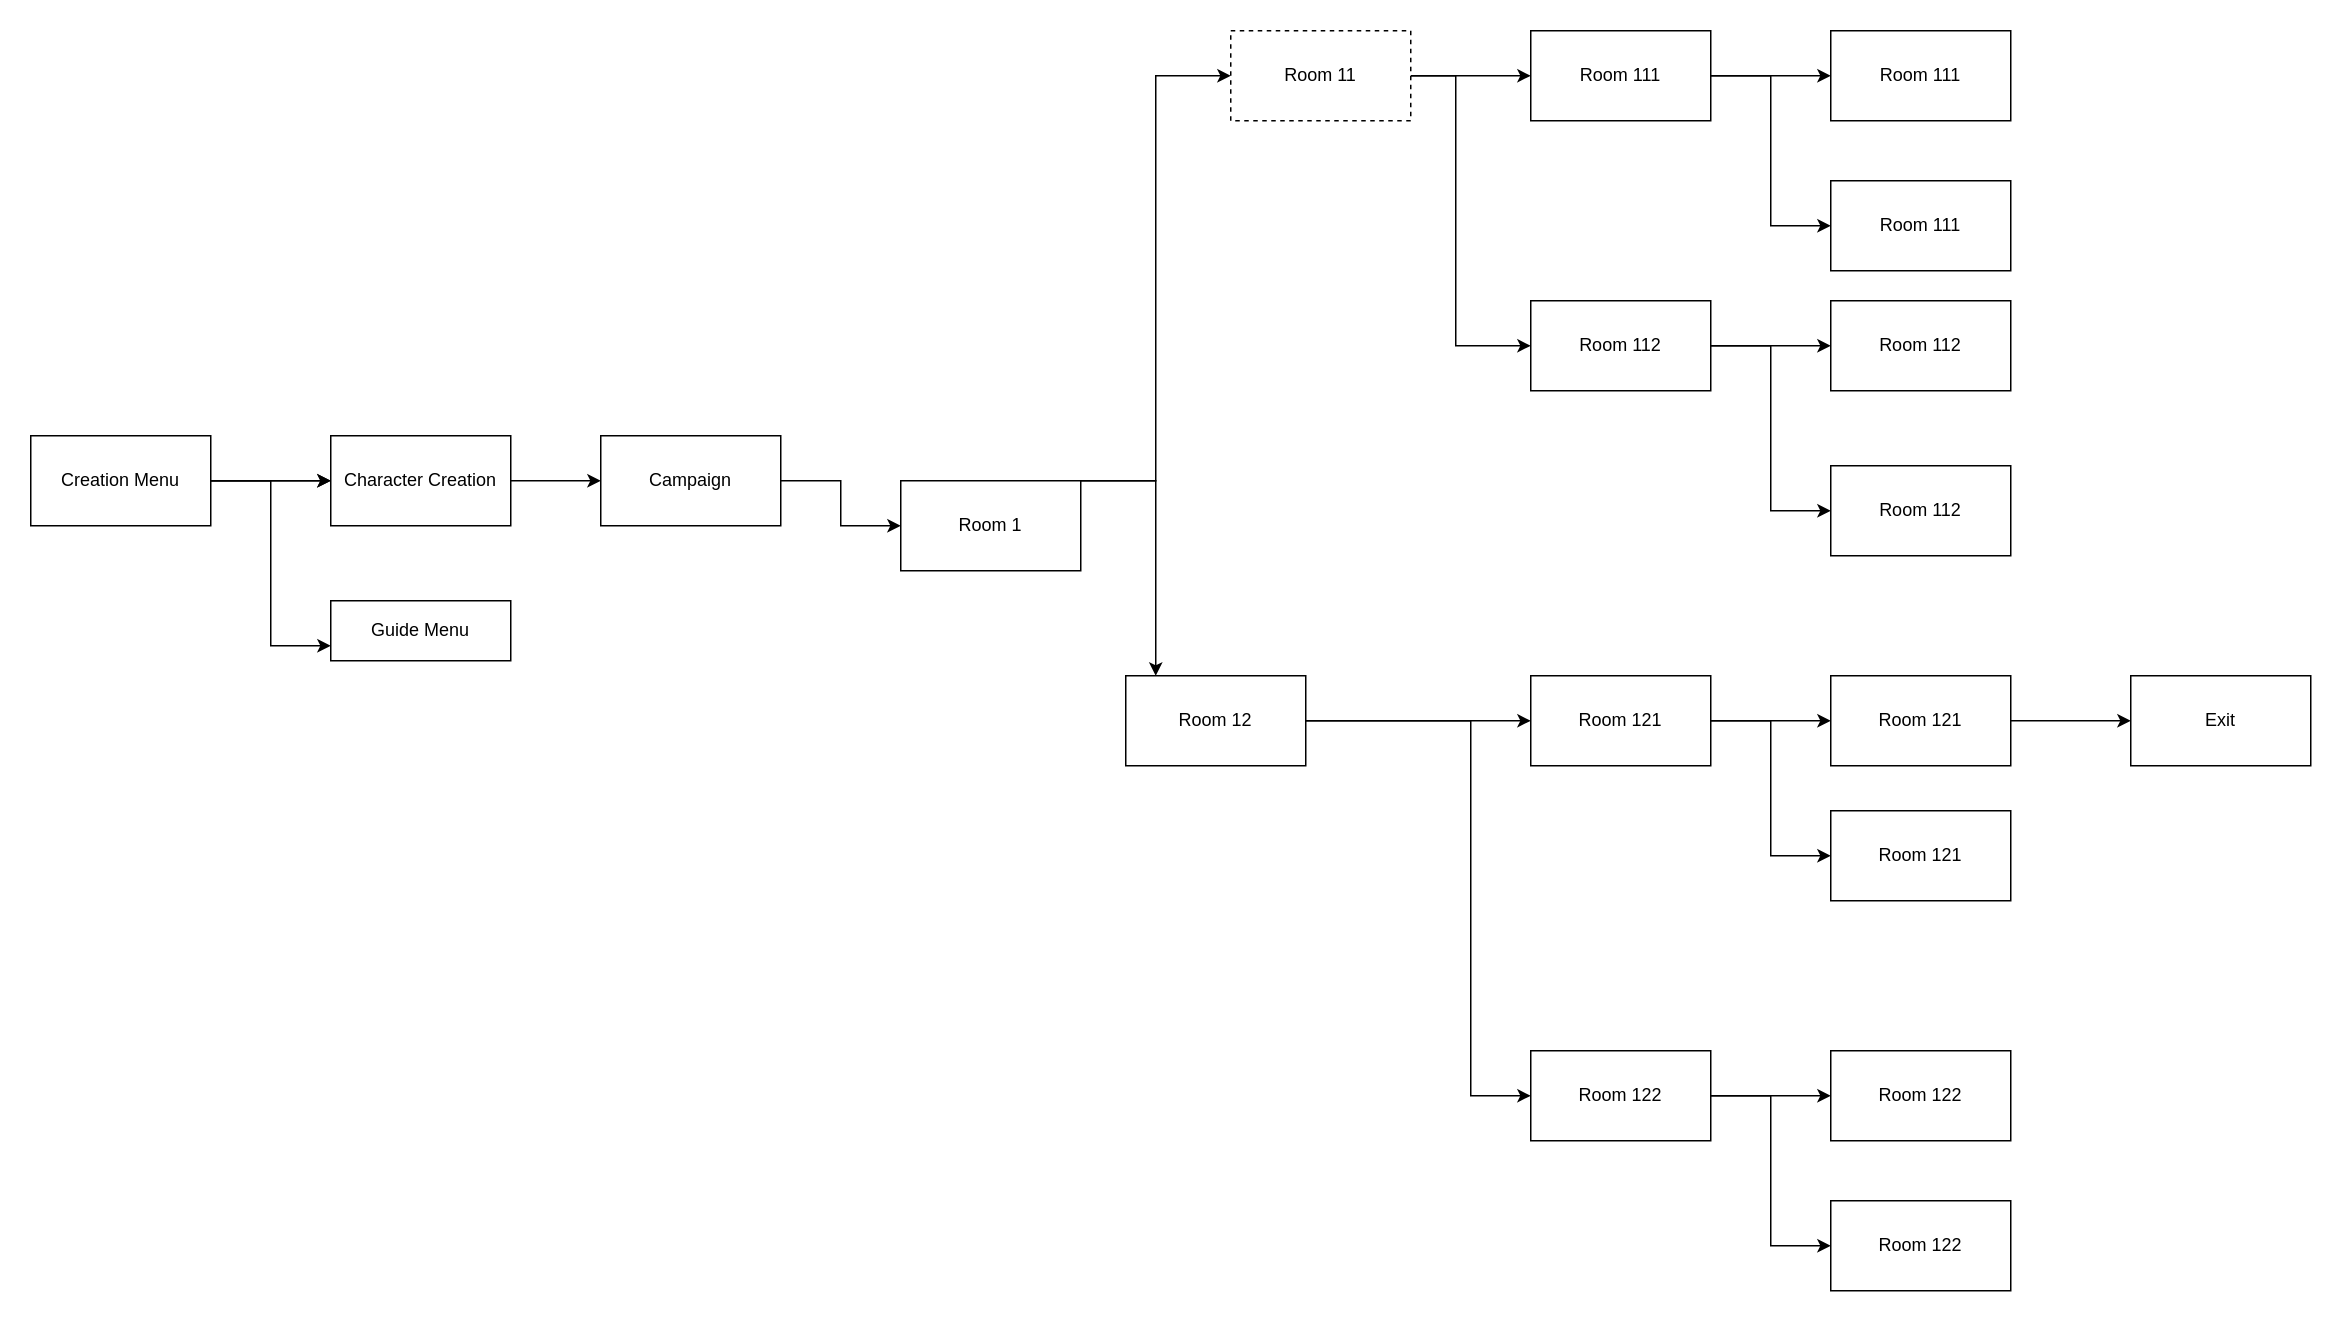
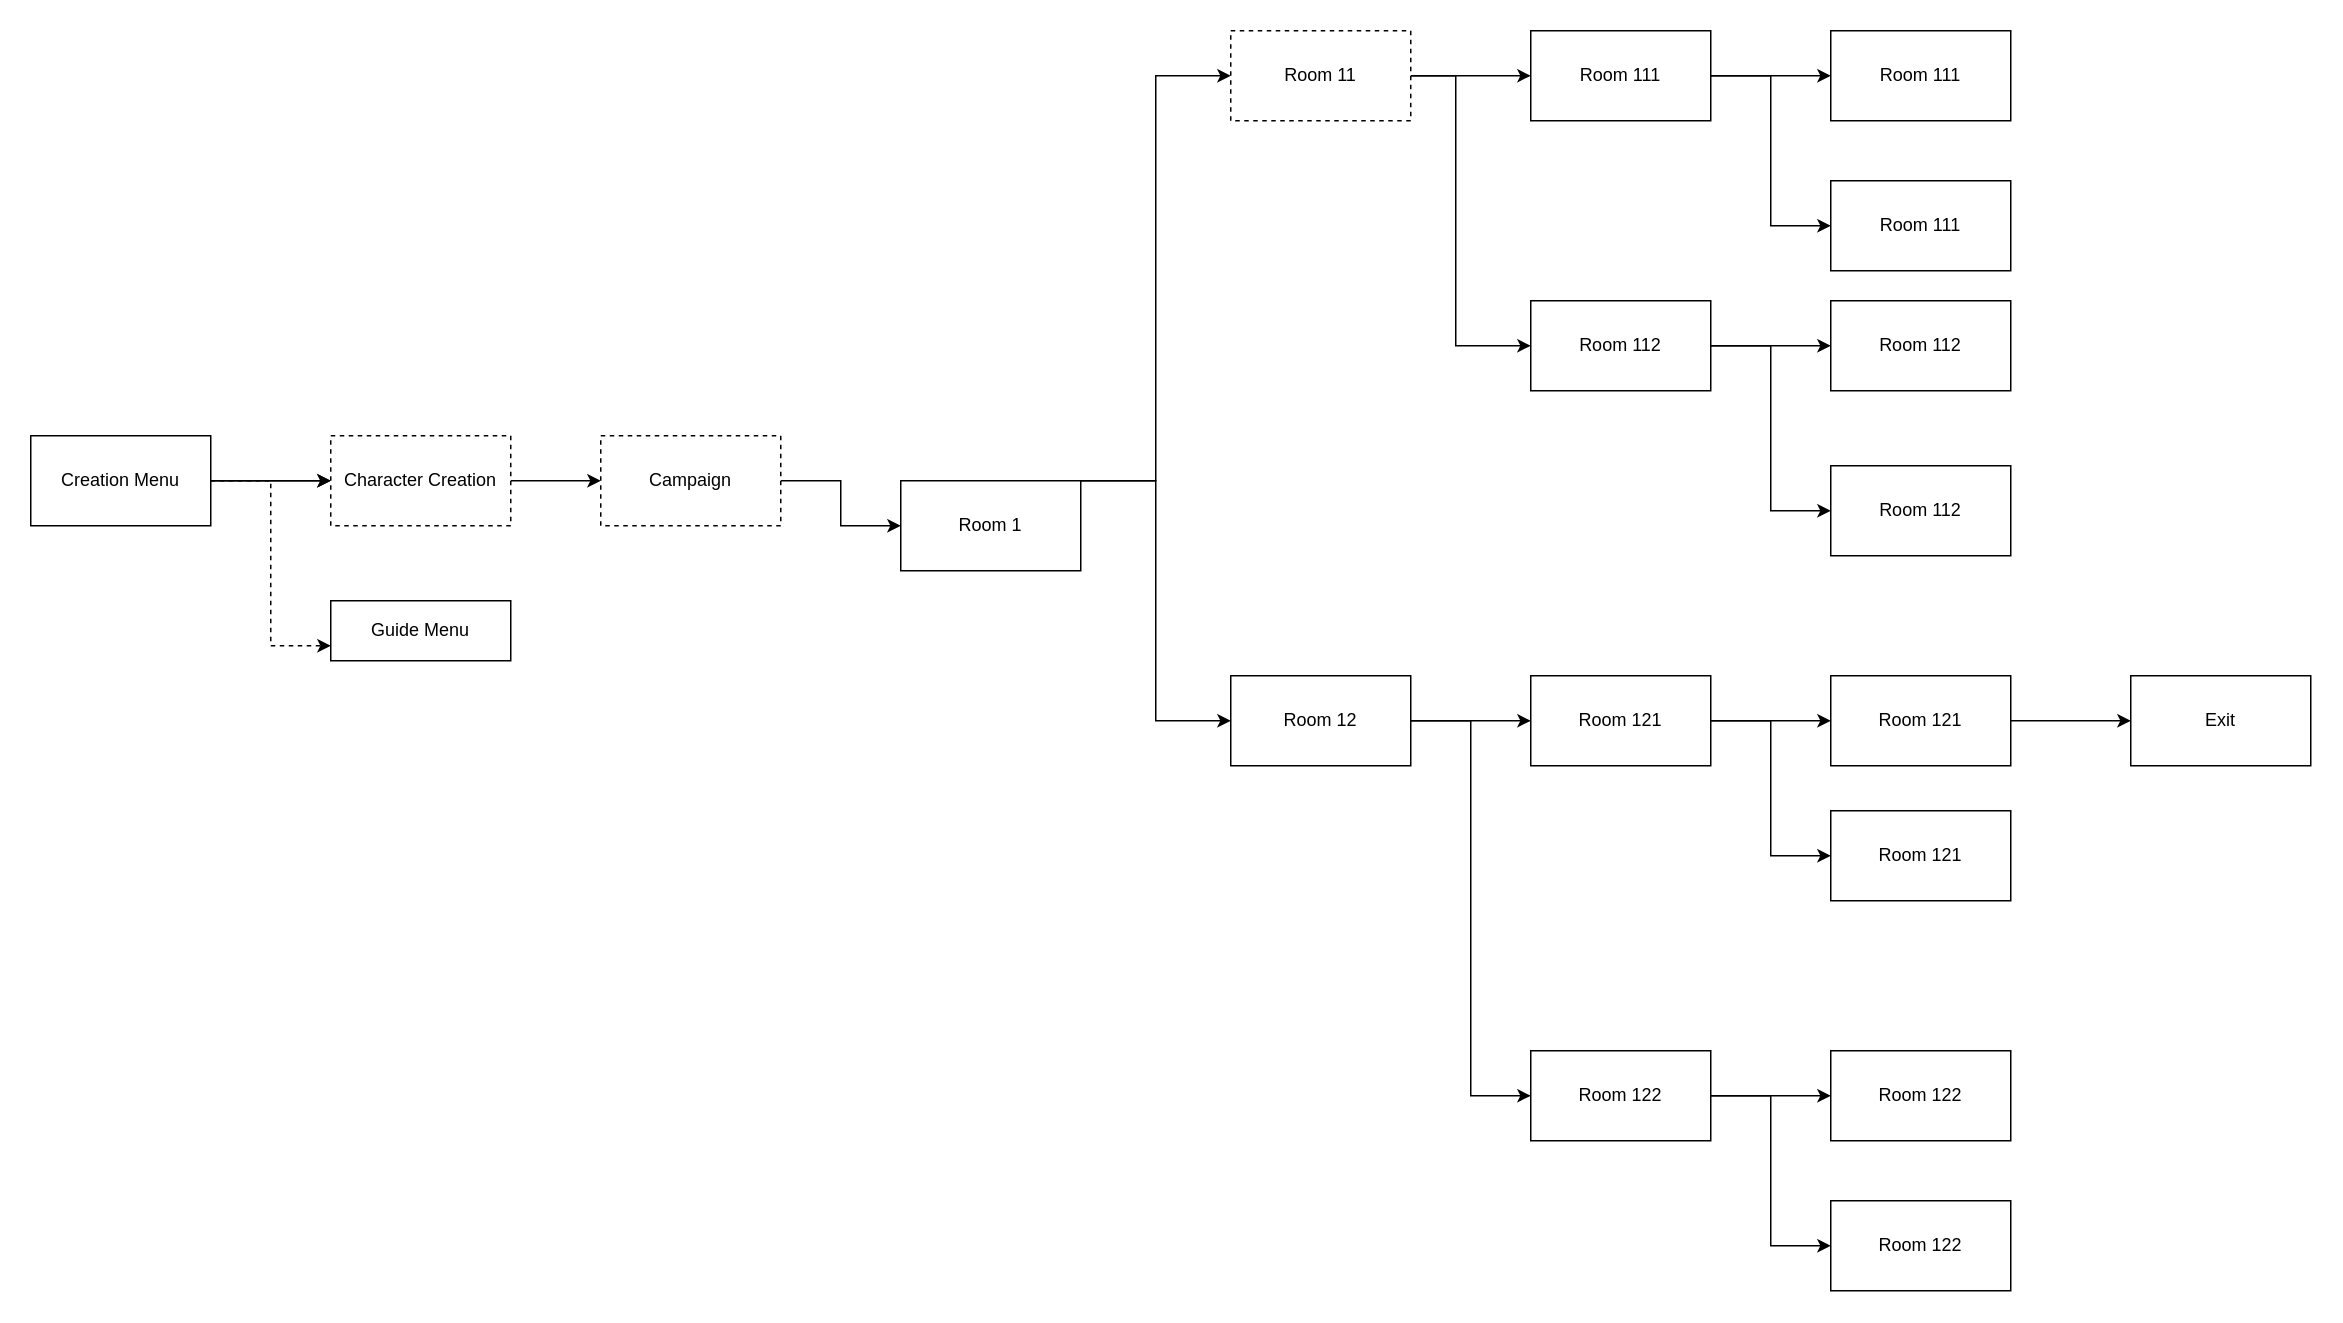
node "Character Creation": style solid -> dashed
node "Campaign": style solid -> dashed
edge "Creation Menu" -> "Guide Menu": style solid -> dashed
node "Room 12": moved (1216, 721) -> (1321, 721)
